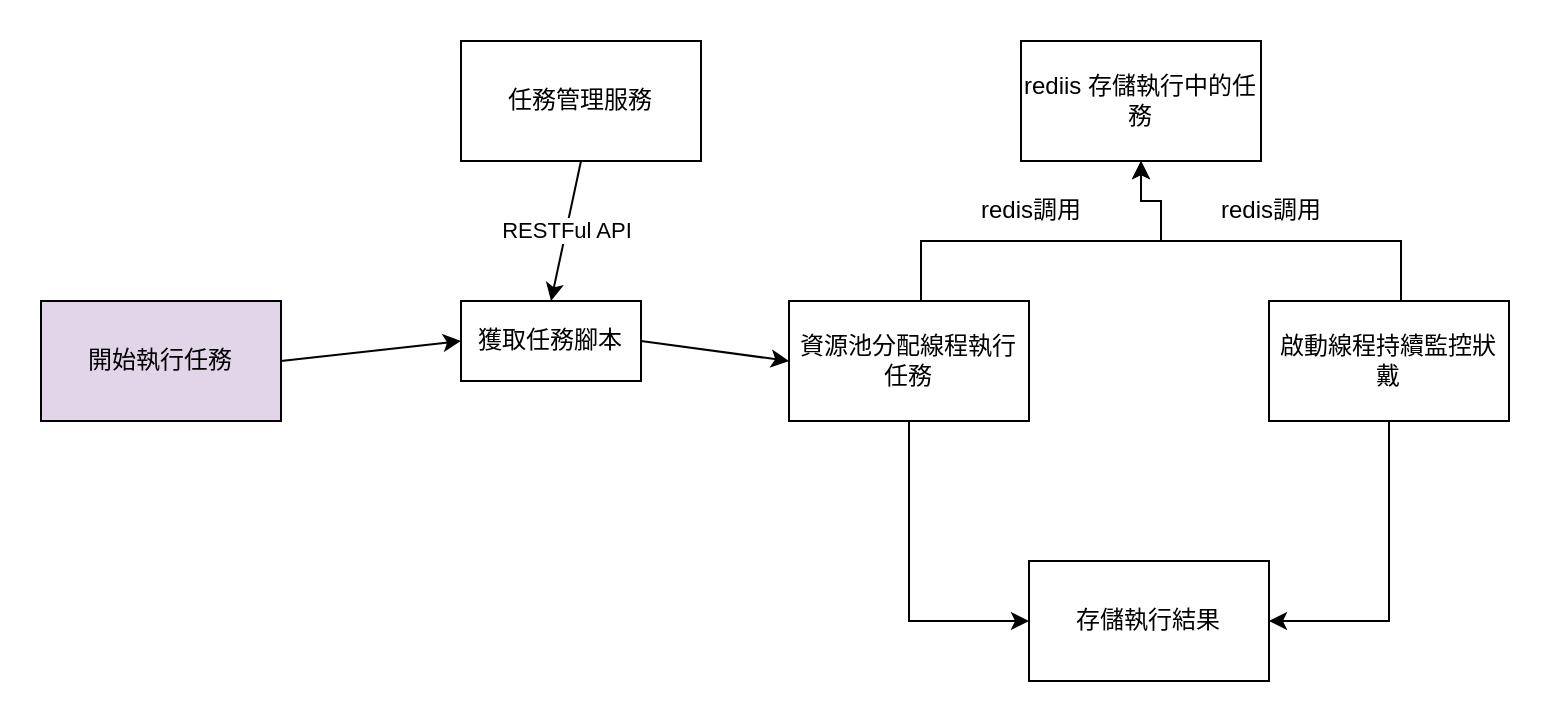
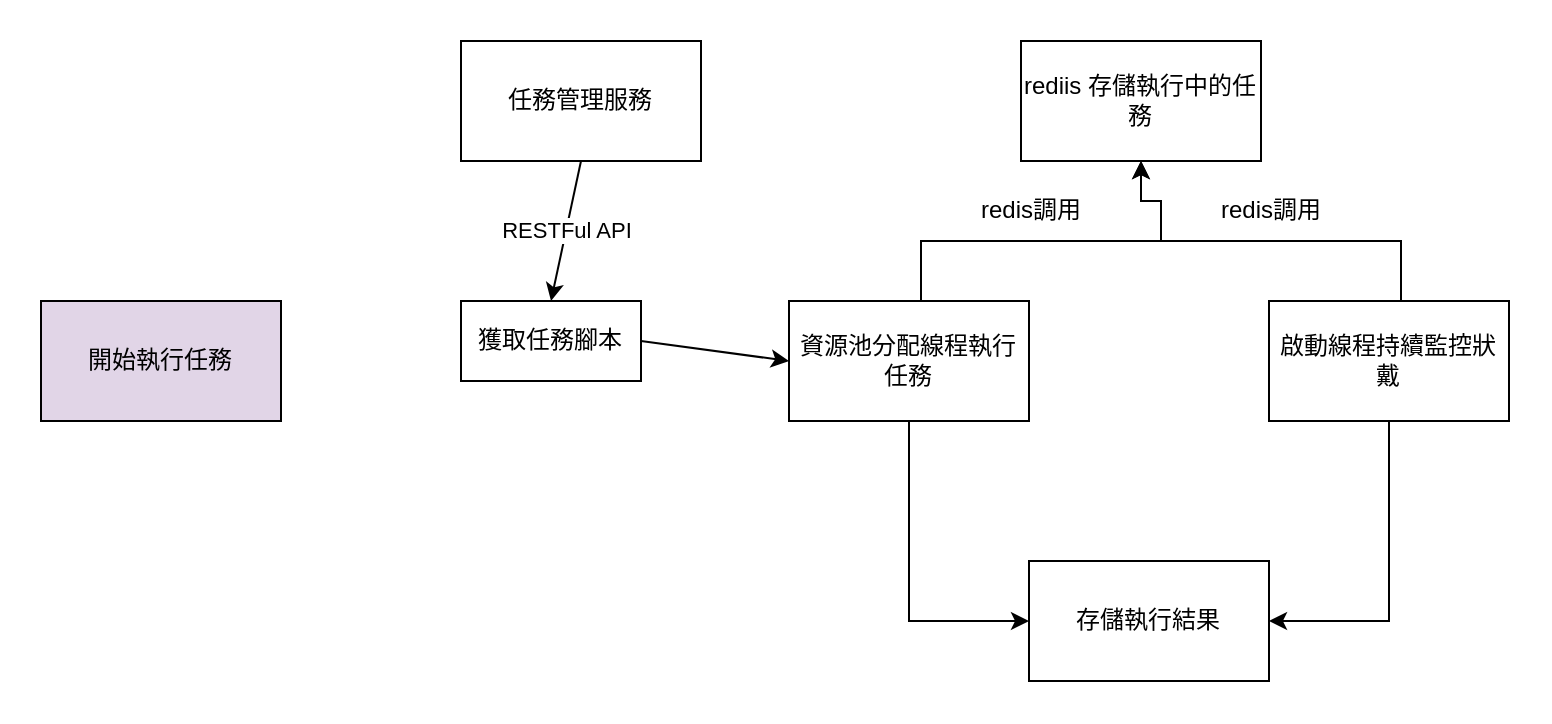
edge "開始執行任務" -> "獲取任務腳本": removed
